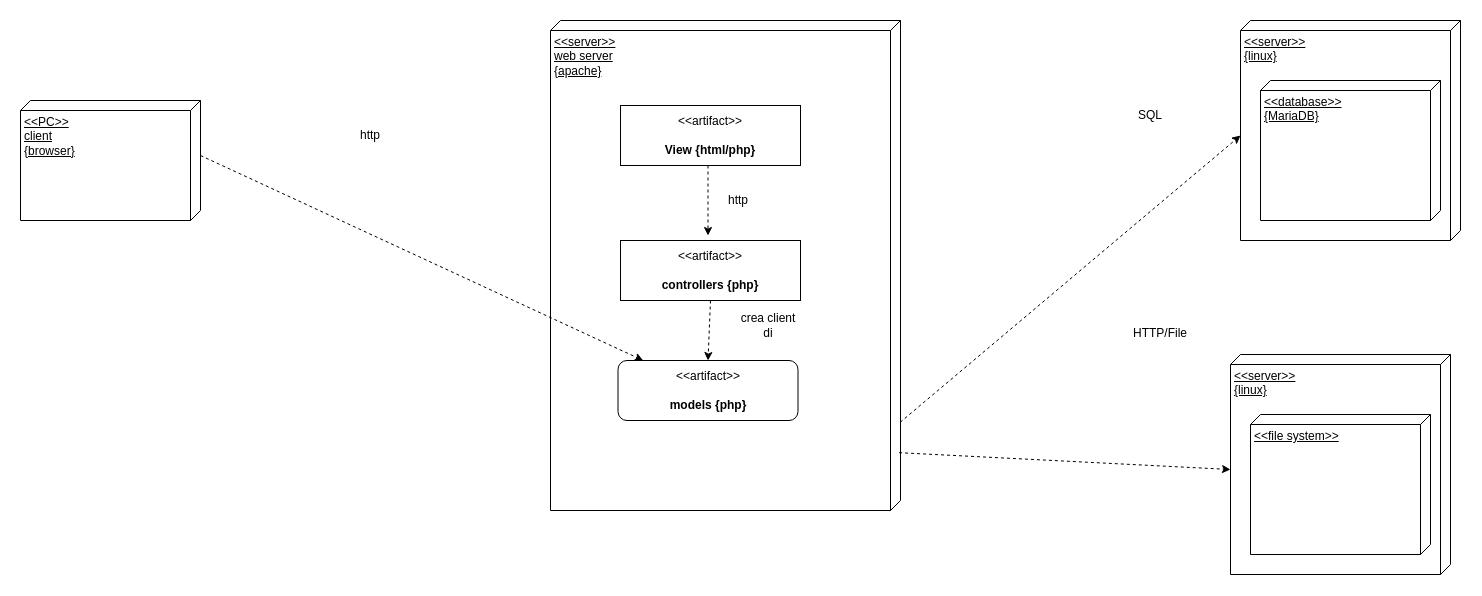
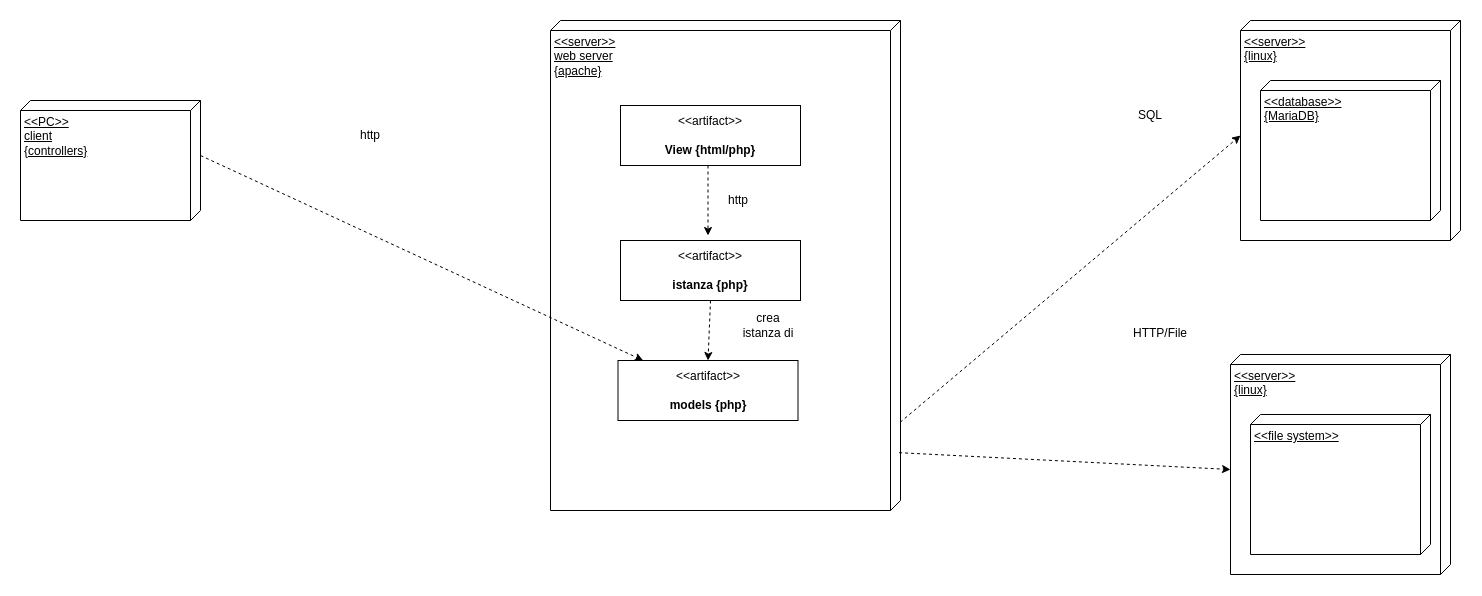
node "<<PC>> client {browser}": label "<<PC>> client {browser}" -> "<<PC>> client {controllers}"
node "<<artifact>> controllers {php}": label "<<artifact>> controllers {php}" -> "<<artifact>> istanza {php}"
node "crea client di": label "crea client di" -> "crea istanza di"
node "<<artifact>> models {php}": shape rounded rectangle -> rectangle
